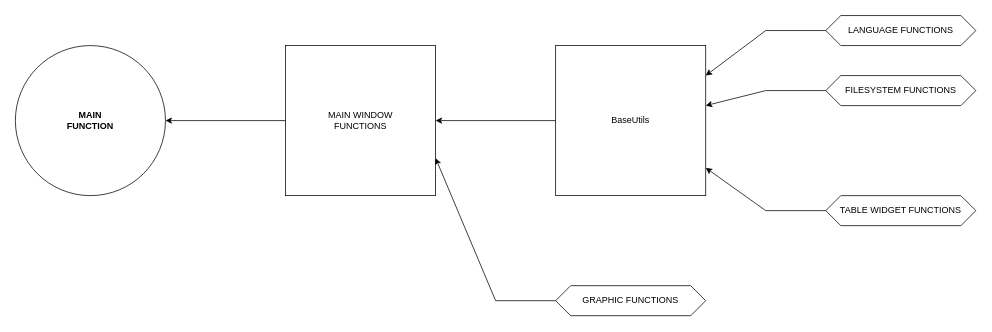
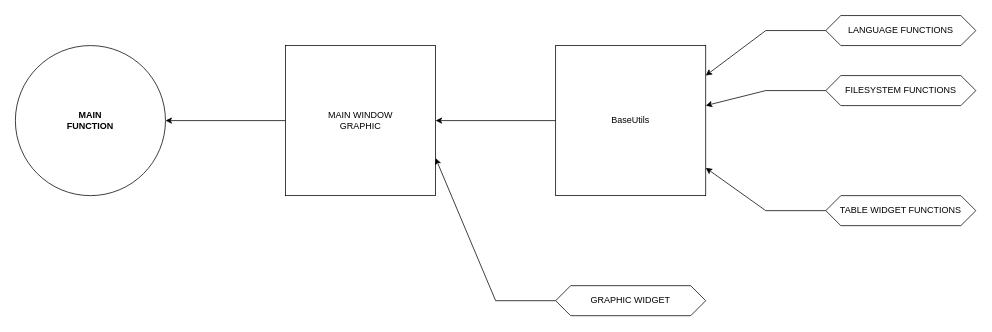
node "MAIN WINDOW FUNCTIONS": label "MAIN WINDOW FUNCTIONS" -> "MAIN WINDOW GRAPHIC"
node "GRAPHIC FUNCTIONS": label "GRAPHIC FUNCTIONS" -> "GRAPHIC WIDGET"
